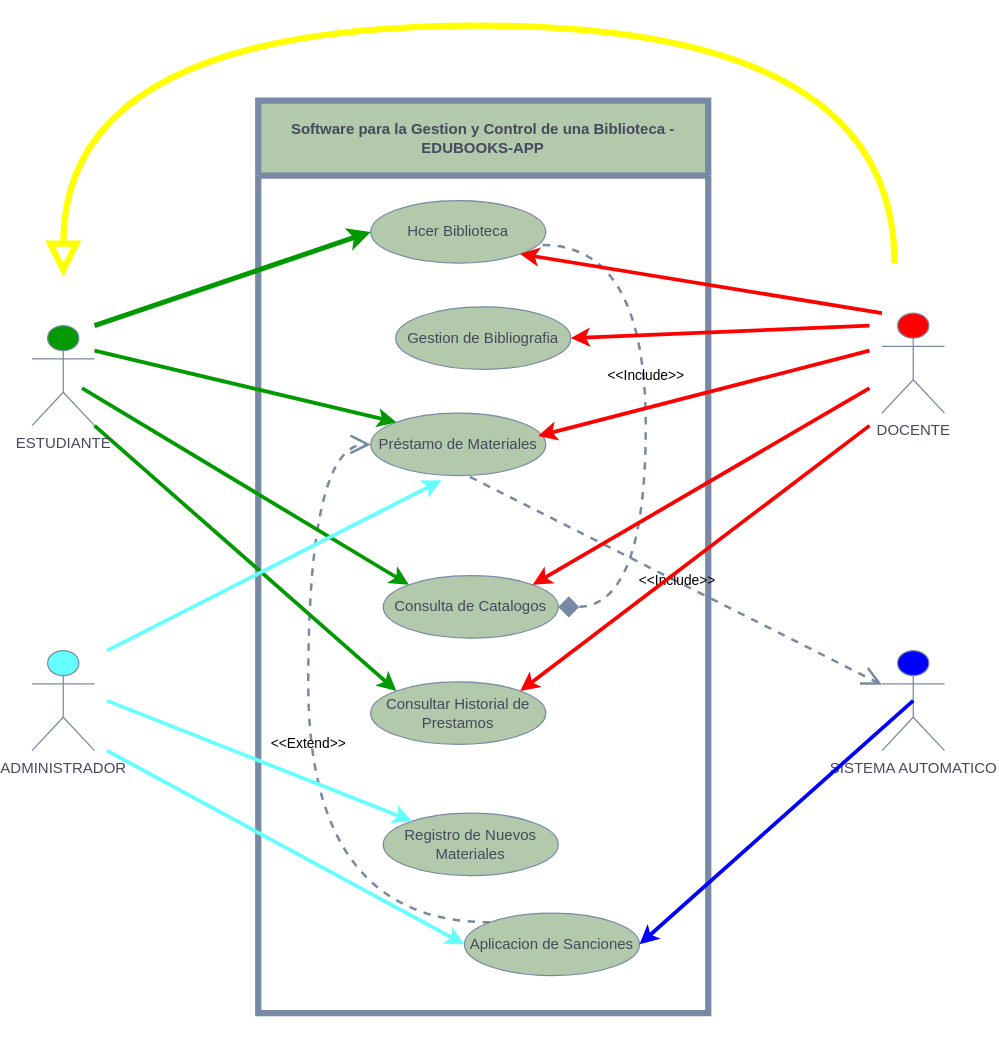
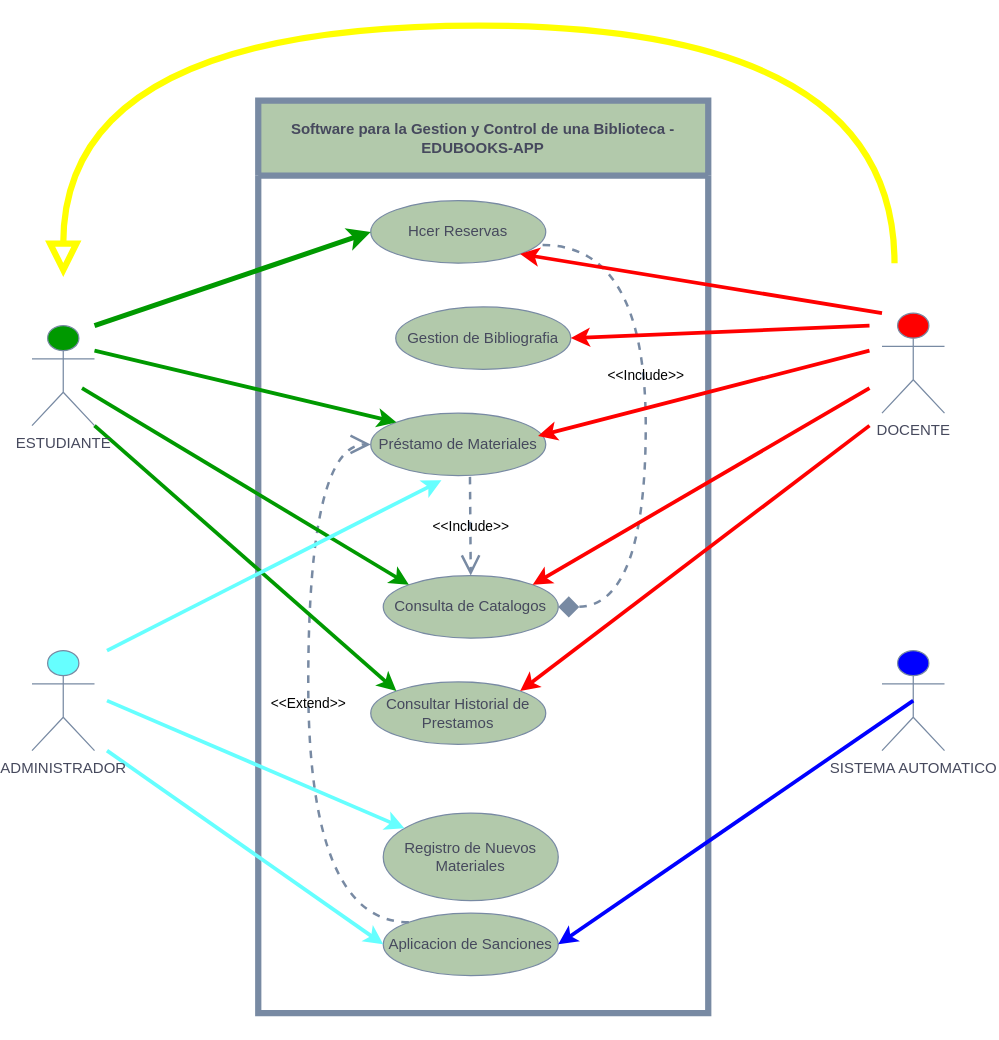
node "Hcer Biblioteca": label "Hcer Biblioteca" -> "Hcer Reservas"
edge "Préstamo de Materiales" -> "SISTEMA AUTOMATICO": now "Préstamo de Materiales" -> "Consulta de Catalogos"
node "Registro de Nuevos Materiales": size 175x63 -> 175x88
node "Aplicacion de Sanciones": moved (552, 944) -> (471, 944)
